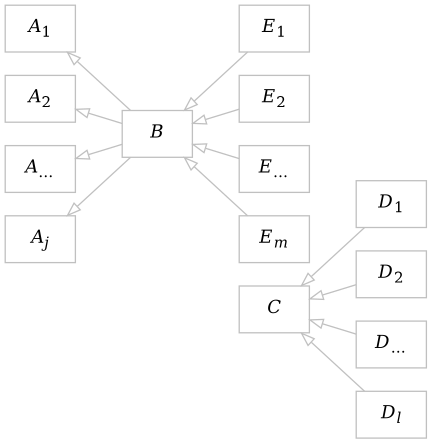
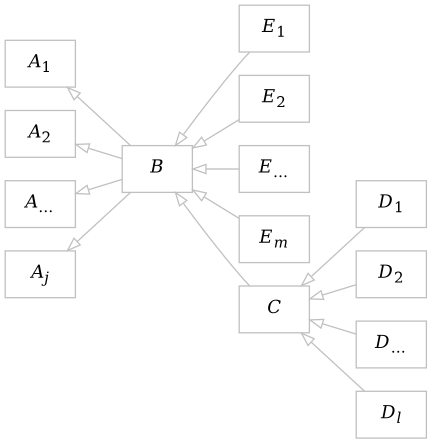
edge "C" -> "B": added
